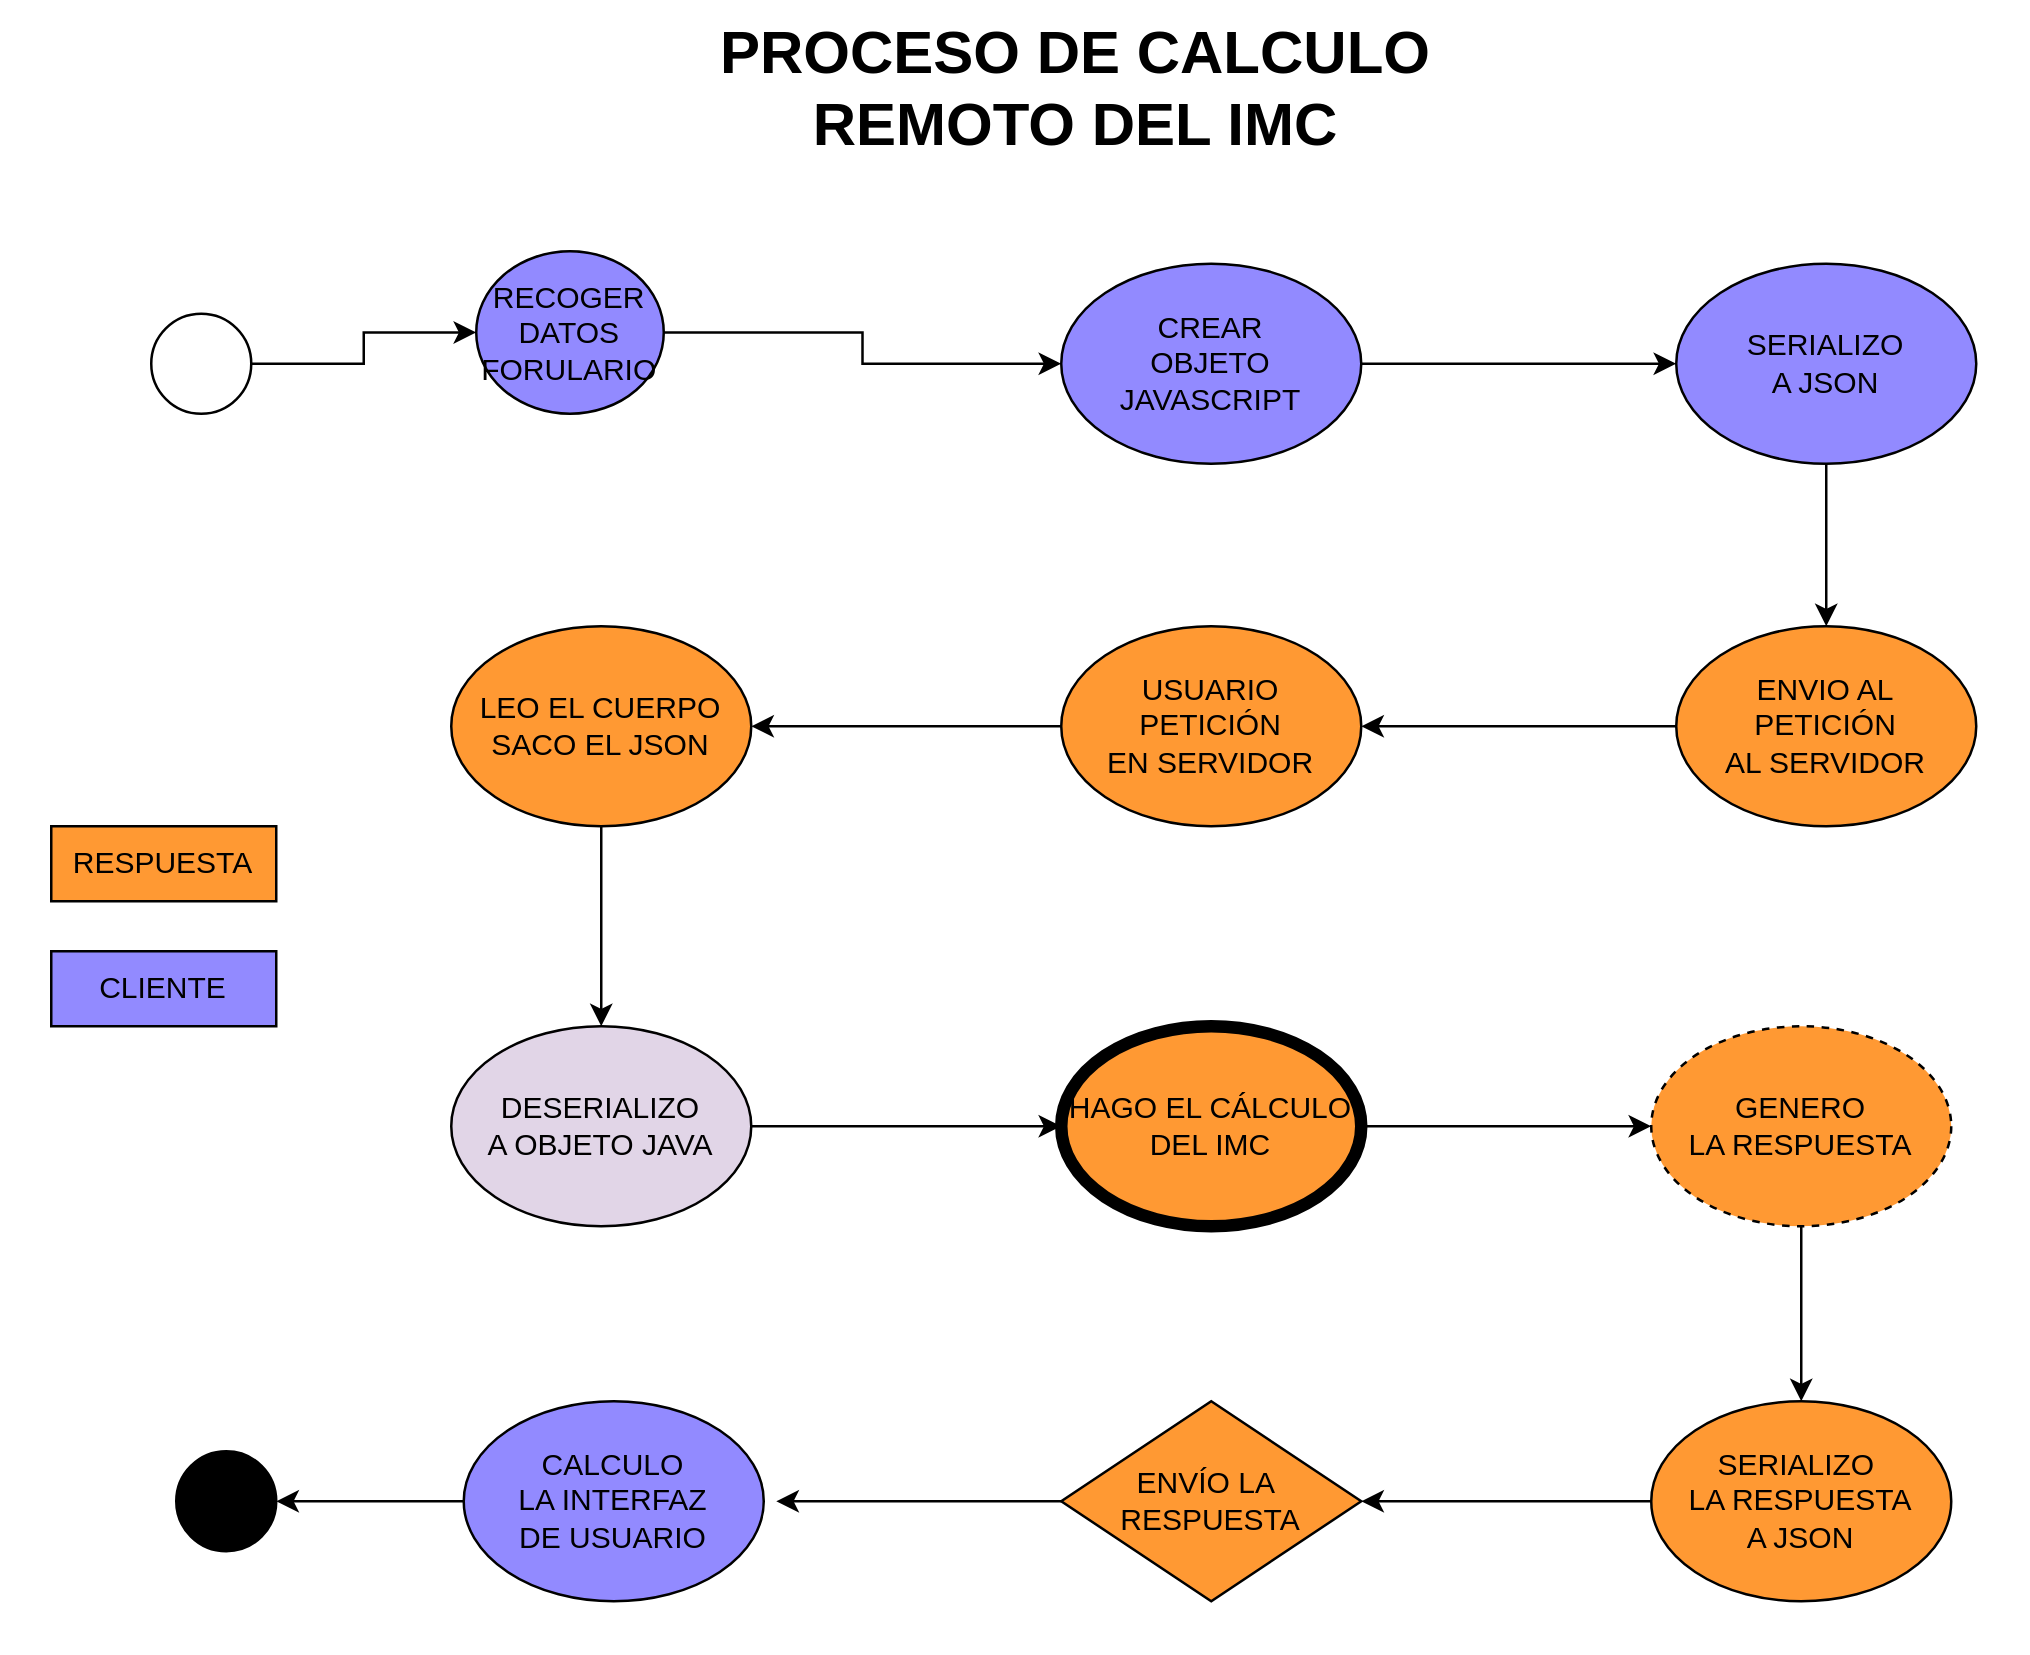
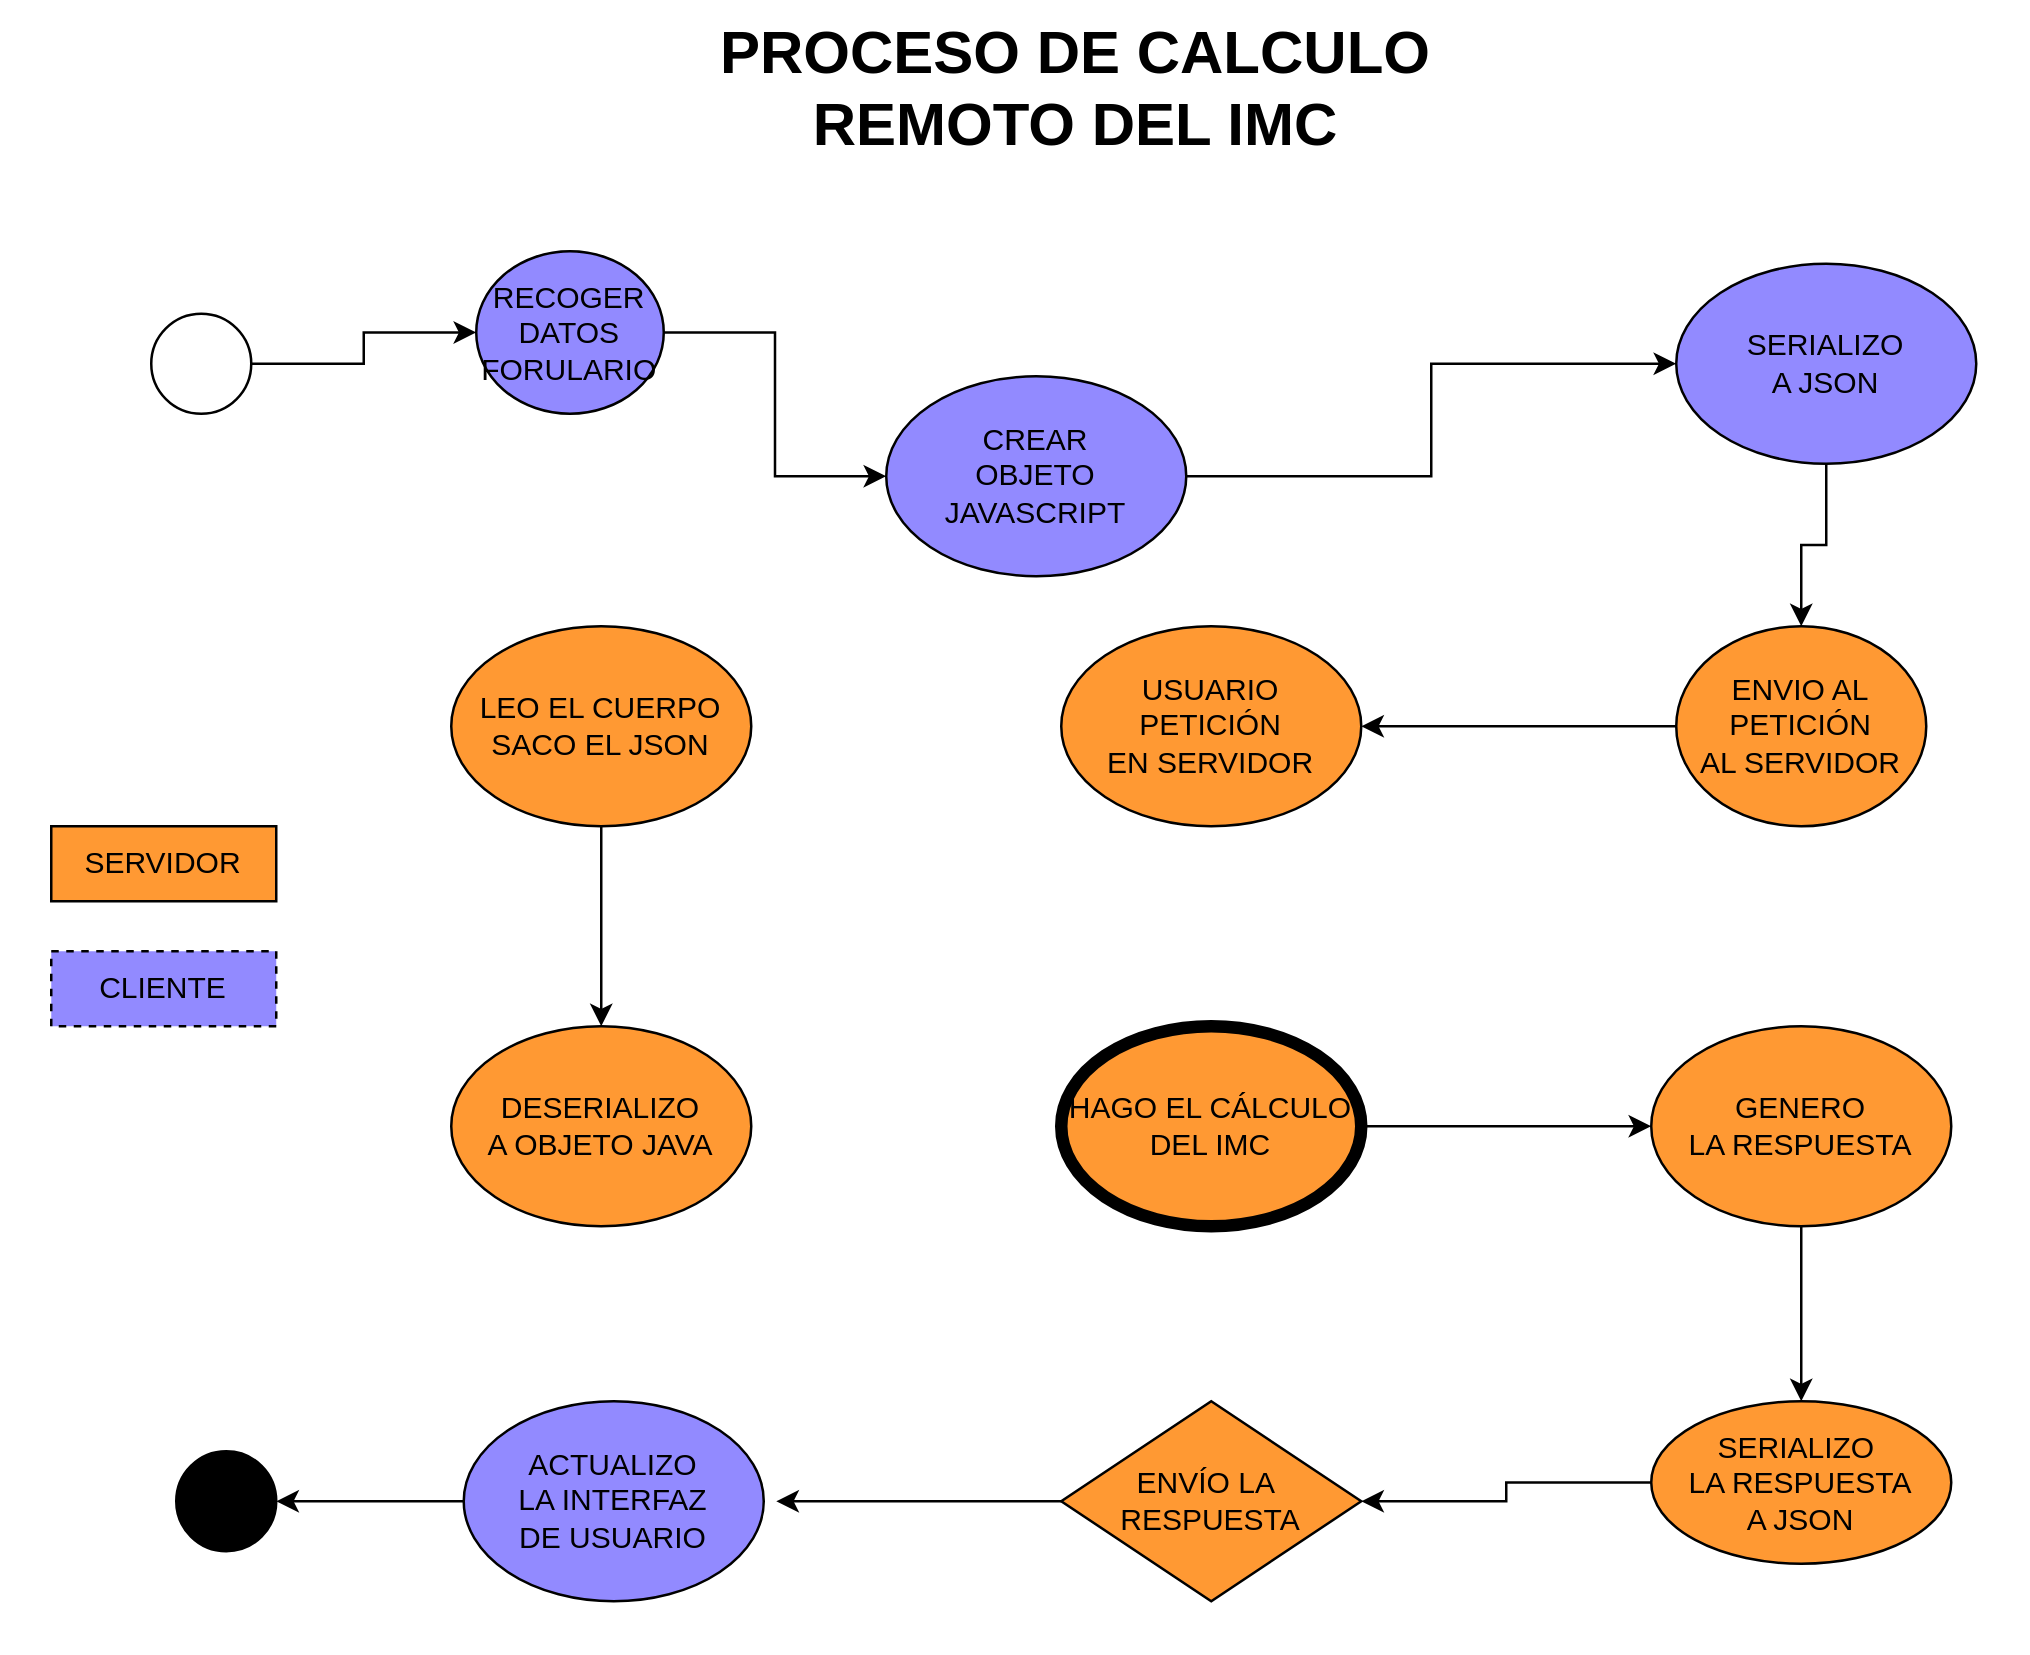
node "CREAR OBJETO JAVASCRIPT": moved (1211, 364) -> (1036, 476)
edge "USUARIO PETICIÓN EN SERVIDOR" -> "LEO EL CUERPO SACO EL JSON": removed
node "ENVIO AL PETICIÓN AL SERVIDOR": size 300x200 -> 250x200
node "RESPUESTA": label "RESPUESTA" -> "SERVIDOR"
node "CLIENTE": style solid -> dashed
node "DESERIALIZO A OBJETO JAVA": fillcolor #e1d5e7 -> #ff9933
edge "DESERIALIZO A OBJETO JAVA" -> "HAGO EL CÁLCULO DEL IMC": removed
node "GENERO LA RESPUESTA": style dashed -> solid
node "CALCULO LA INTERFAZ DE USUARIO": label "CALCULO LA INTERFAZ DE USUARIO" -> "ACTUALIZO LA INTERFAZ DE USUARIO"
node "SERIALIZO LA RESPUESTA A JSON": size 300x200 -> 300x163
